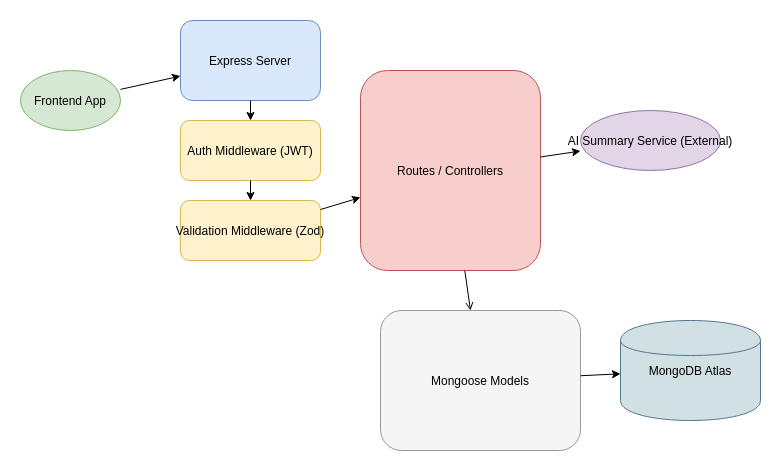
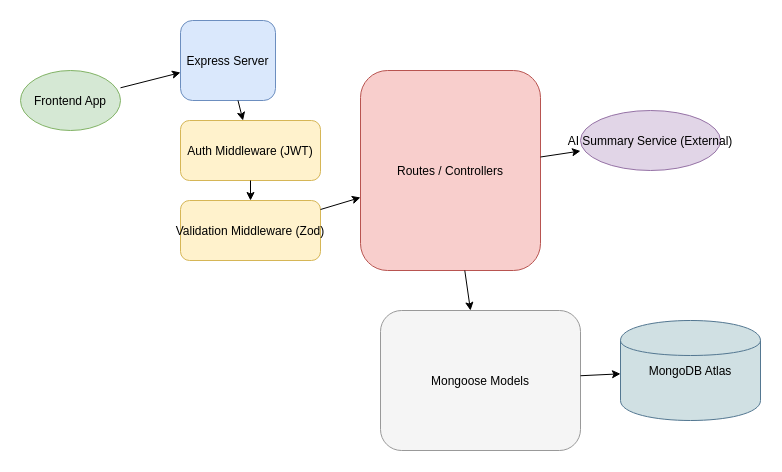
node "Express Server": size 140x80 -> 95x80
edge "Routes / Controllers" -> "Mongoose Models": arrowhead open -> classic
